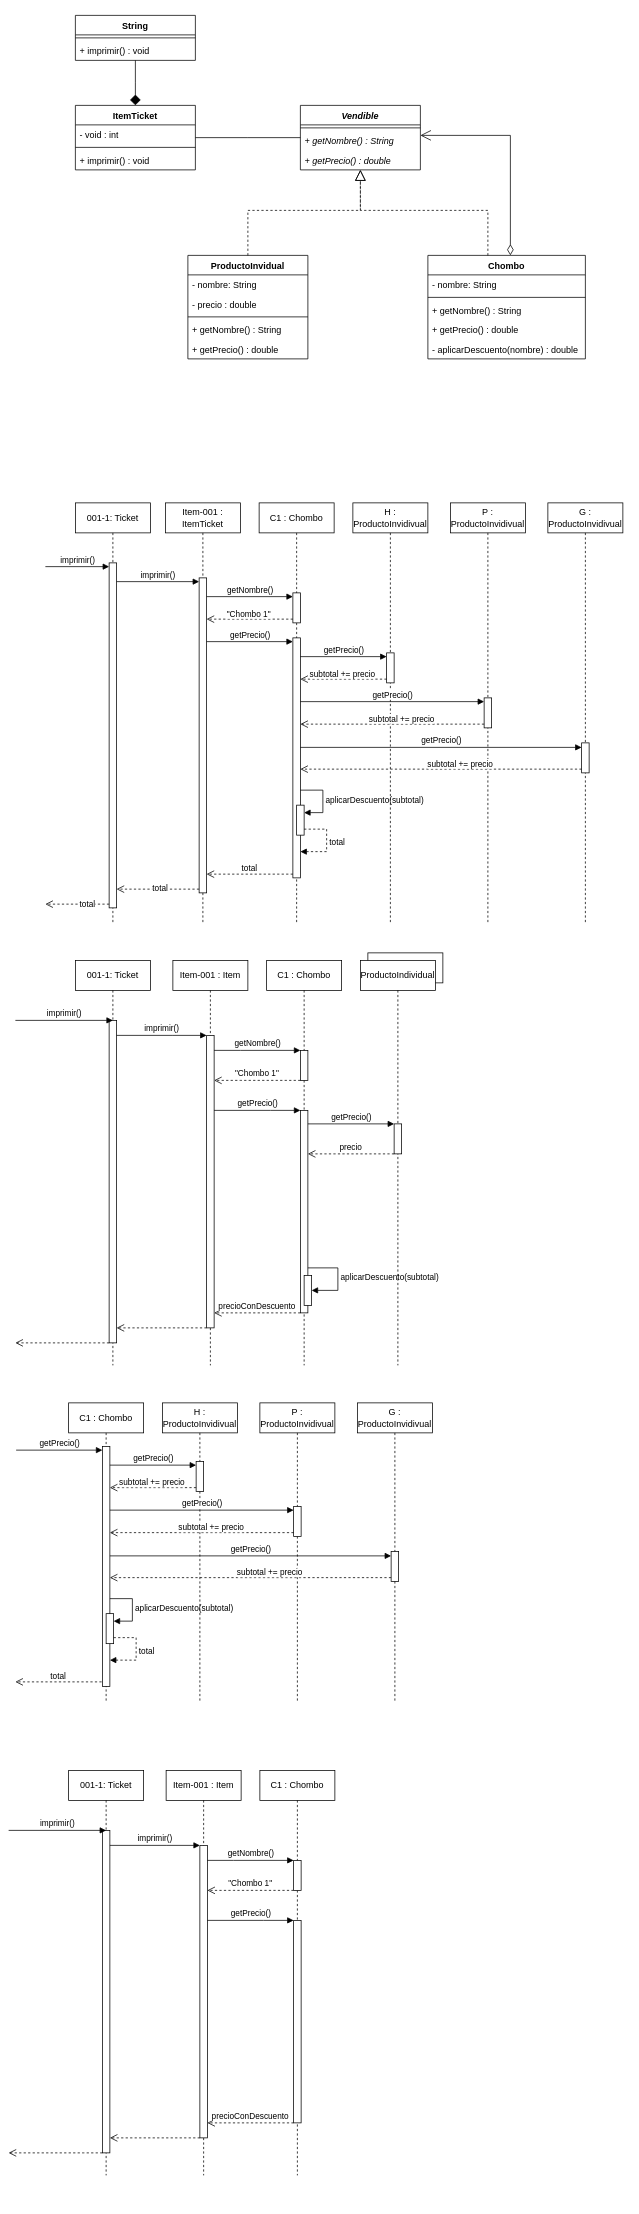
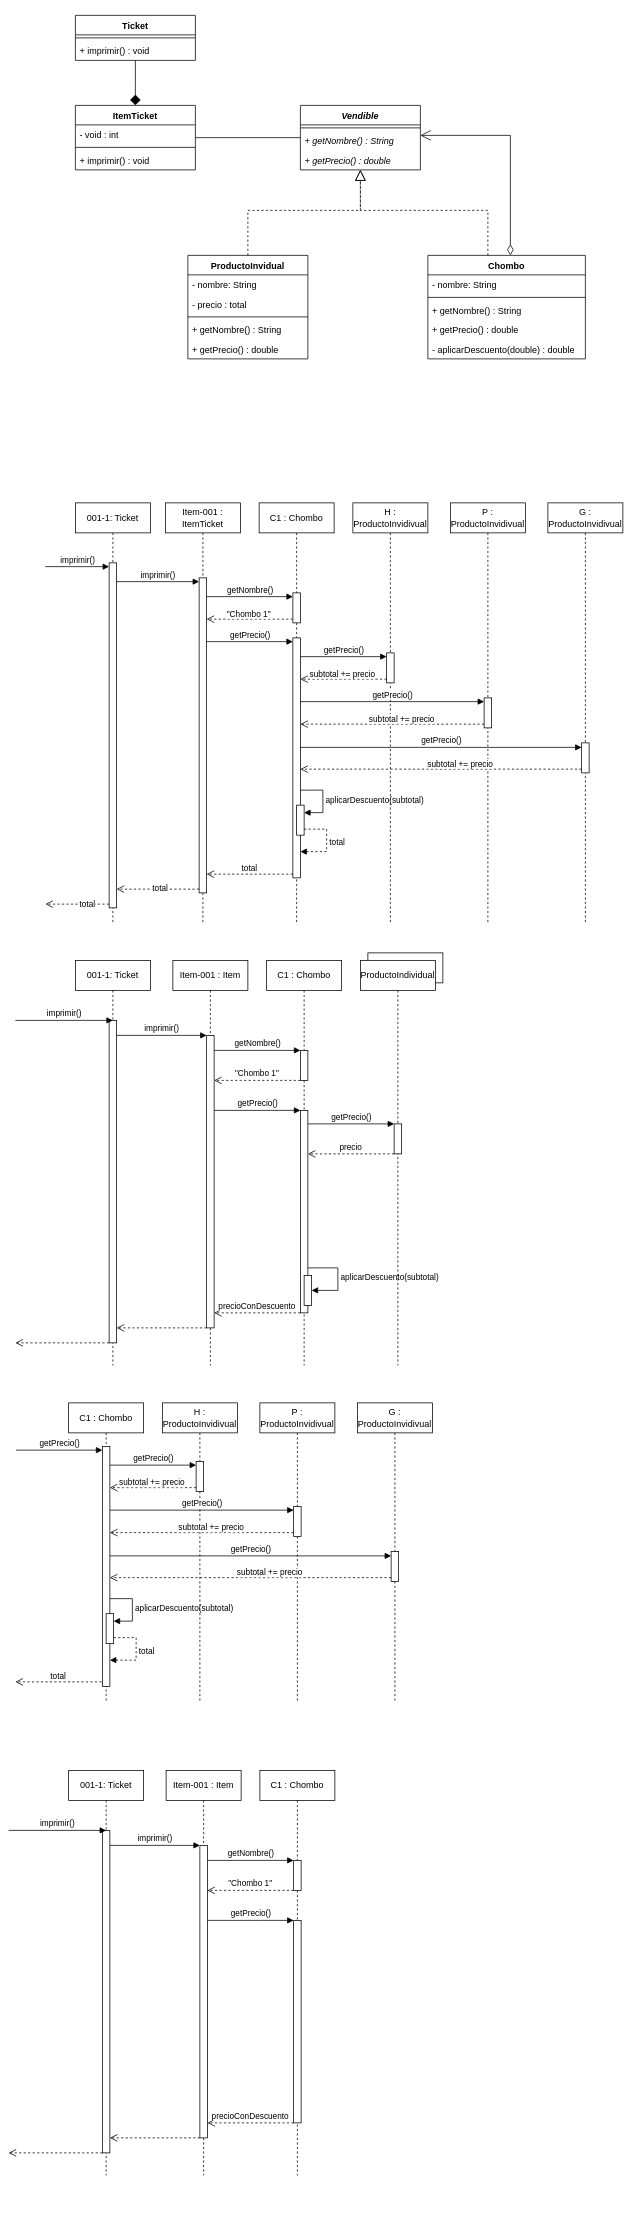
node "String": label "String" -> "Ticket"
node "- precio : double": label "- precio : double" -> "- precio : total"
node "- aplicarDescuento(nombre) : double": label "- aplicarDescuento(nombre) : double" -> "- aplicarDescuento(double) : double"
